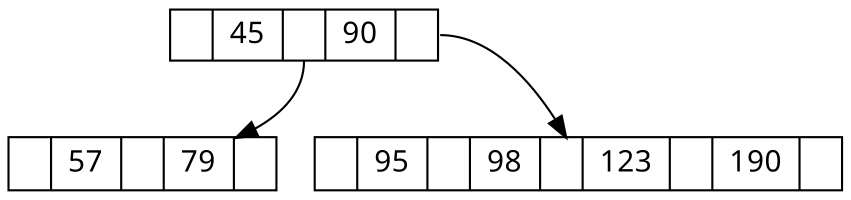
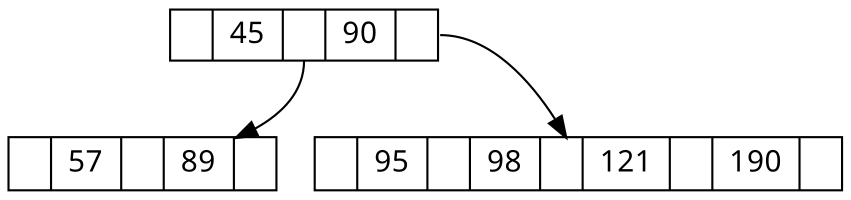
node "57": text "79" -> "89"
node "95": text "123" -> "121"
